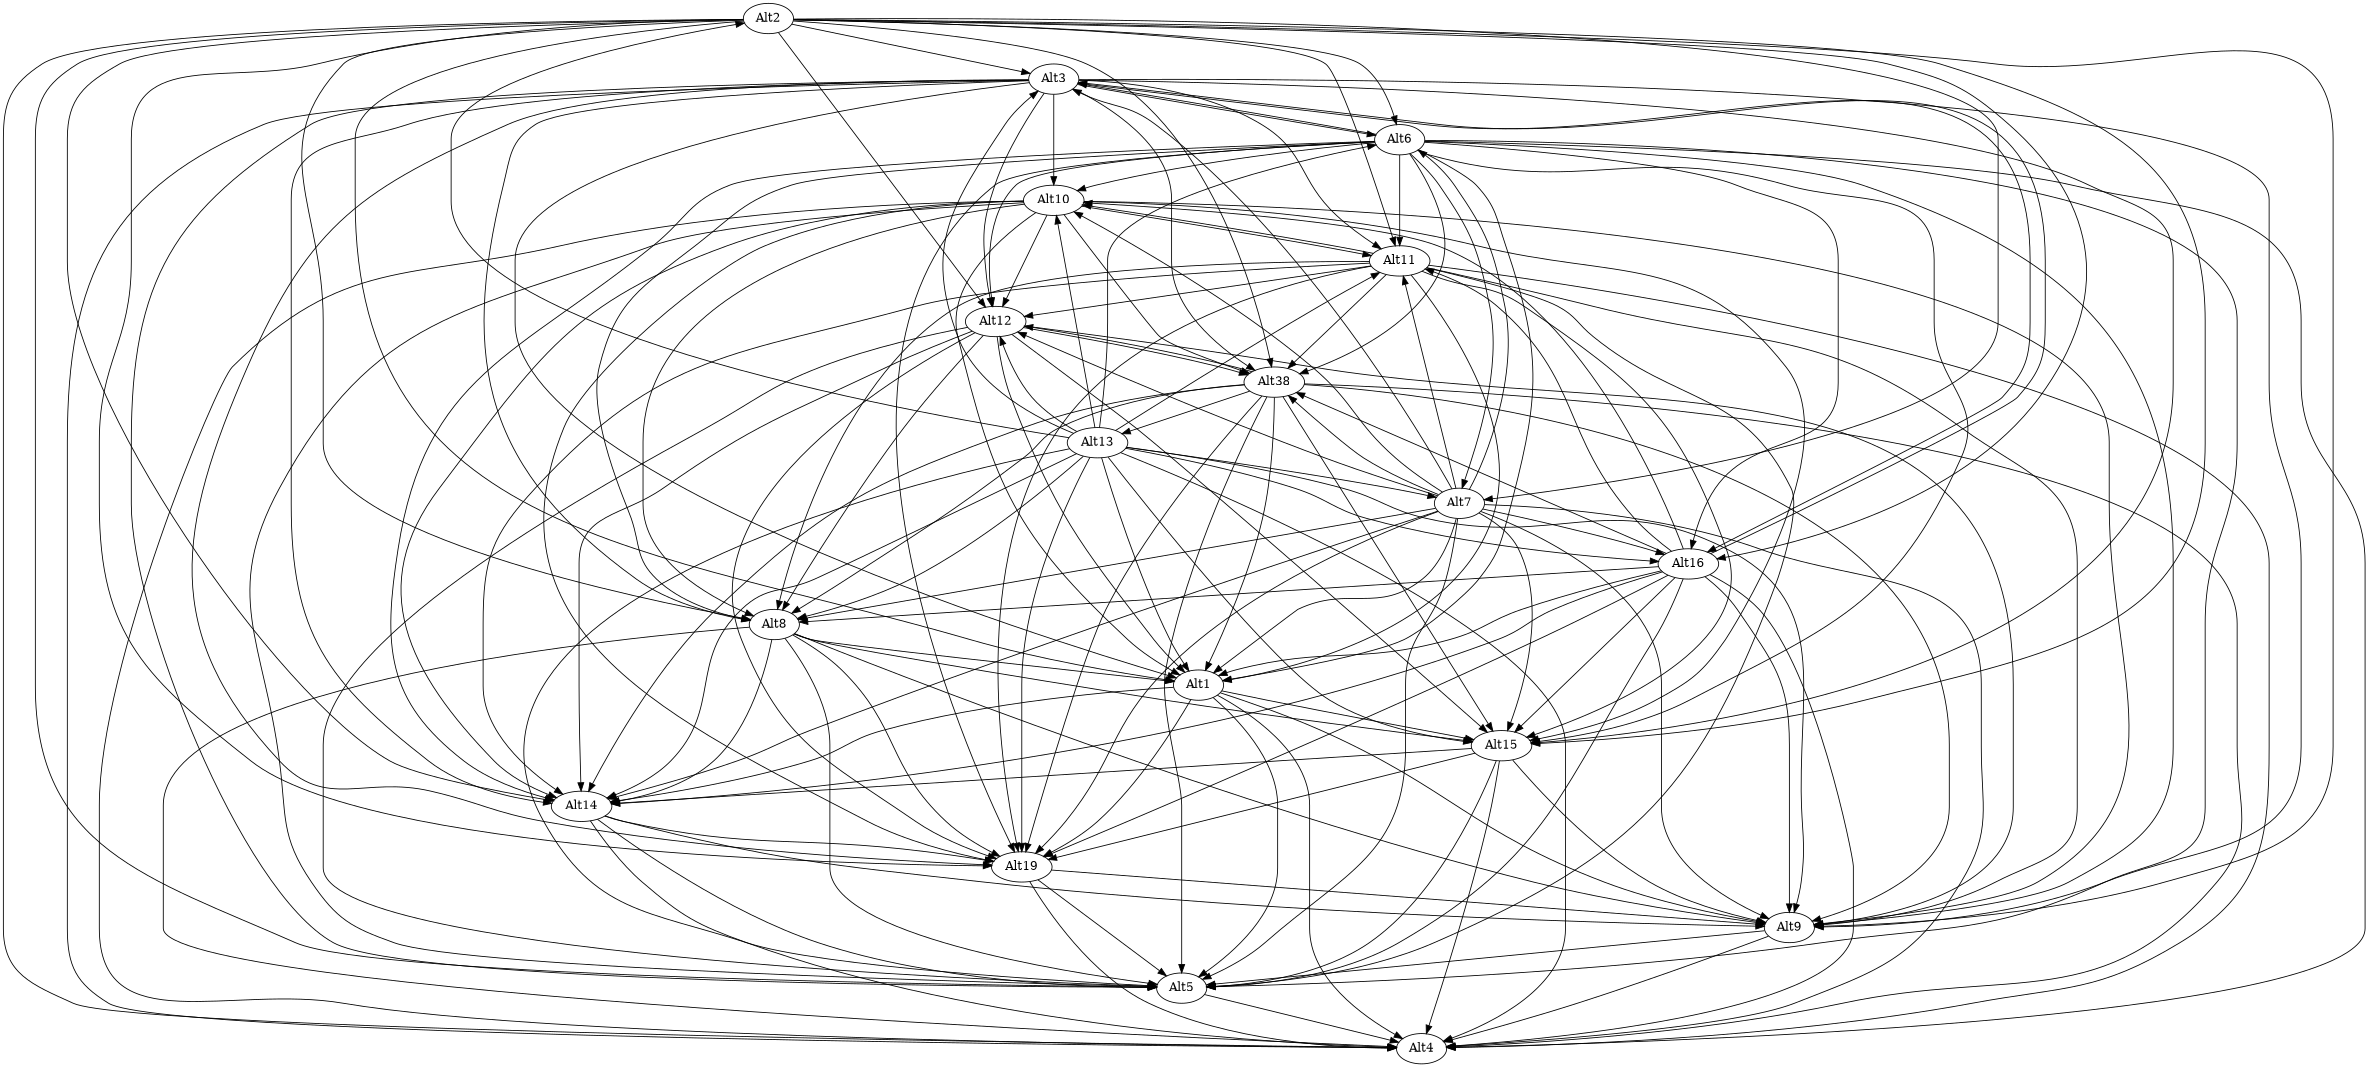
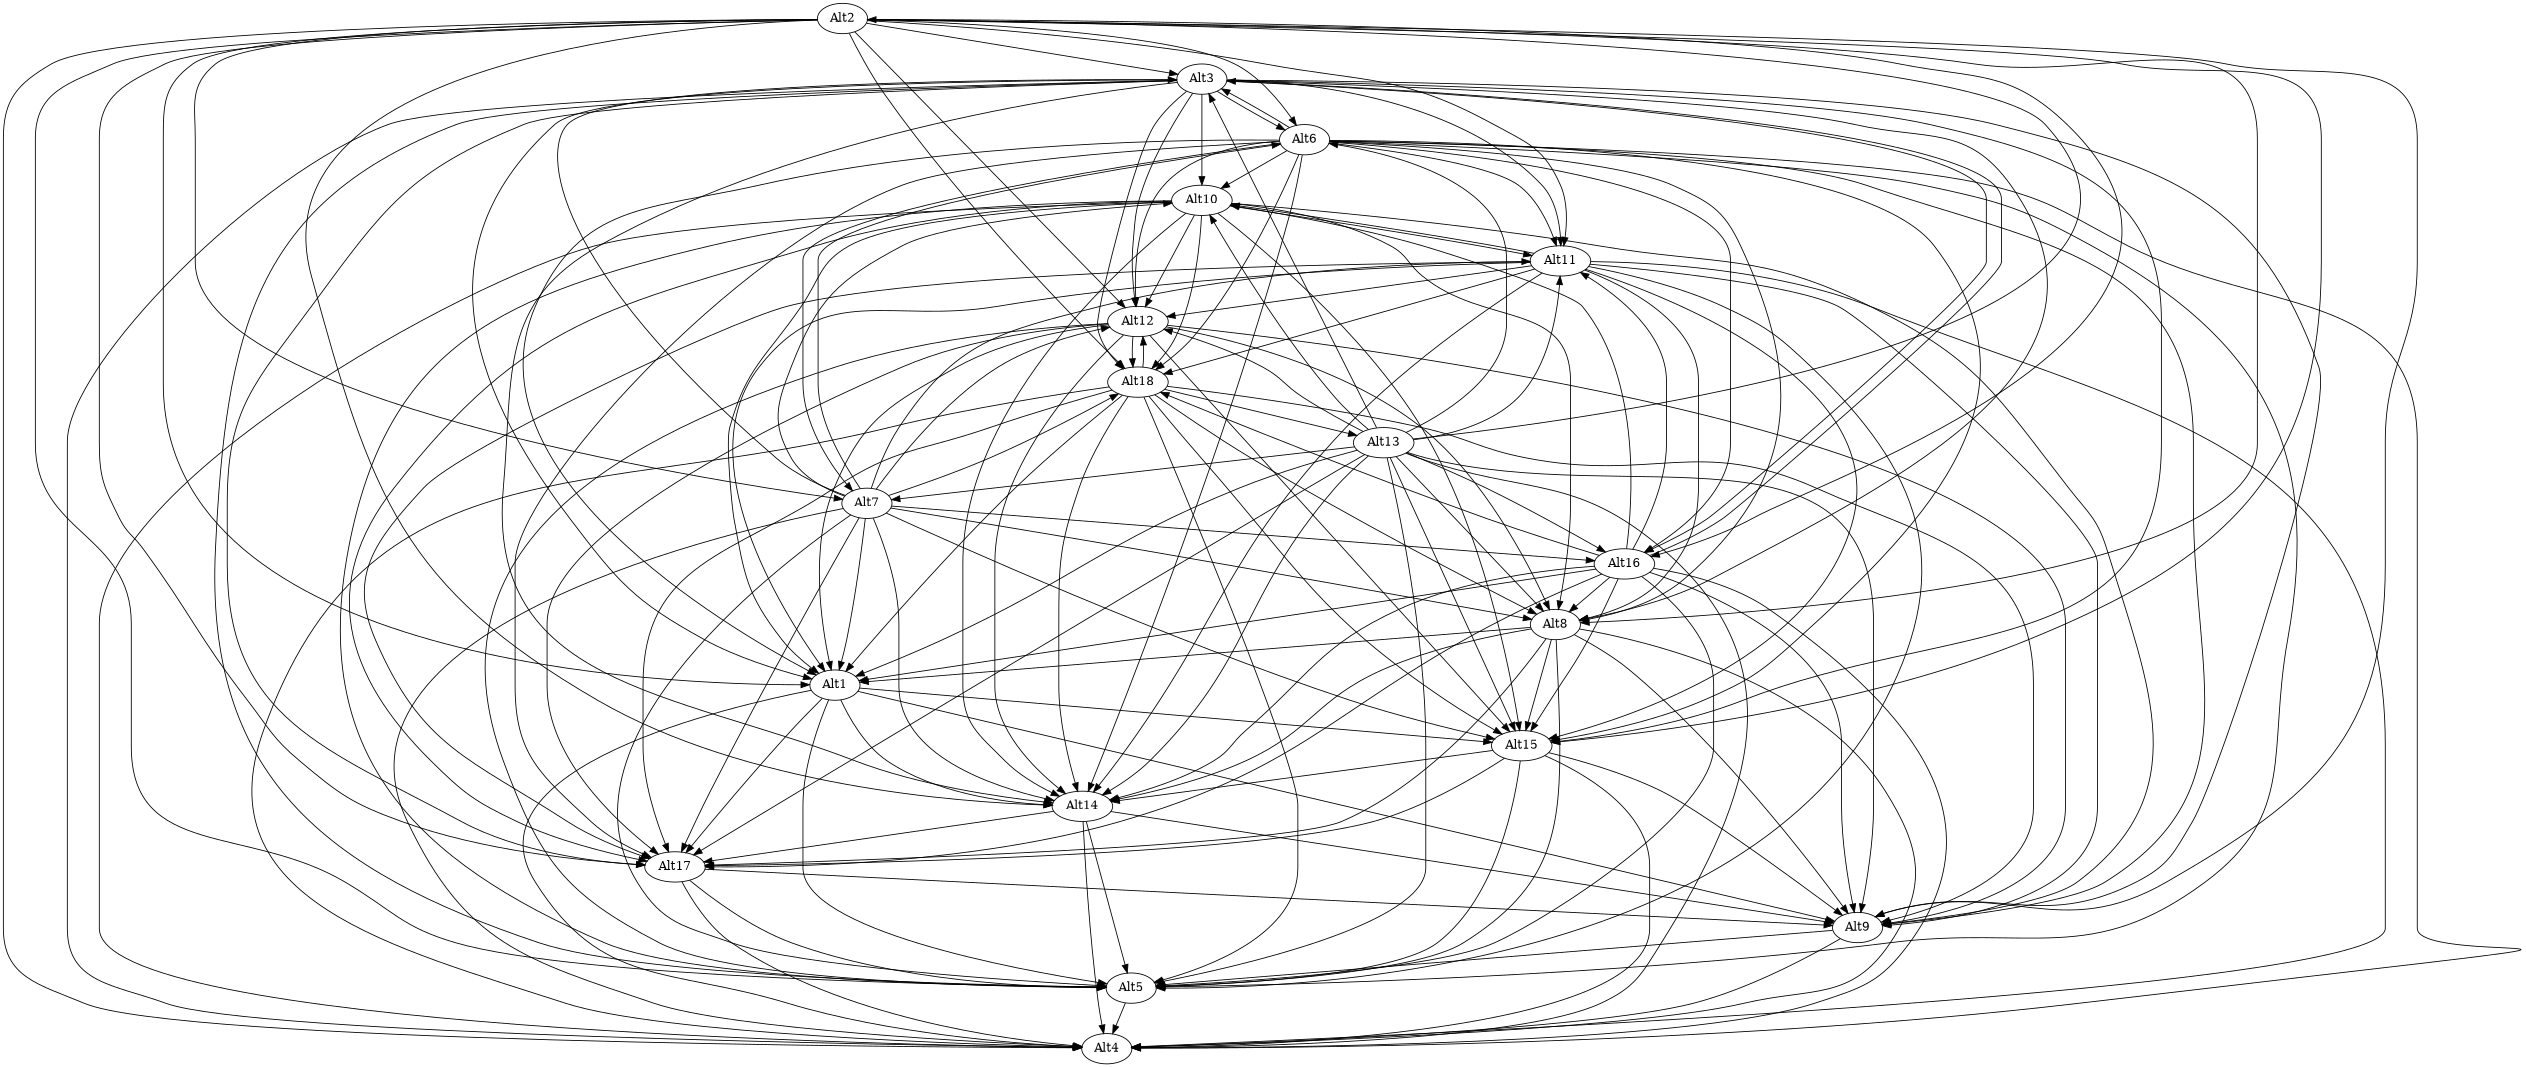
node "Alt38": label "Alt38" -> "Alt18"
edge "Alt7" -> "Alt9": removed
node "Alt19": label "Alt19" -> "Alt17"
